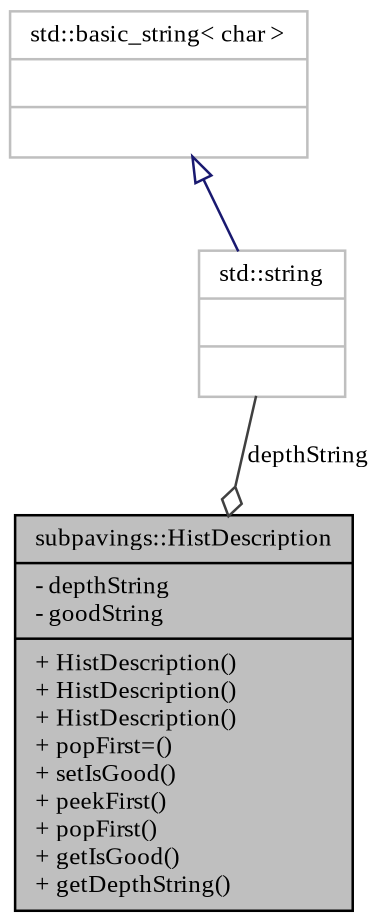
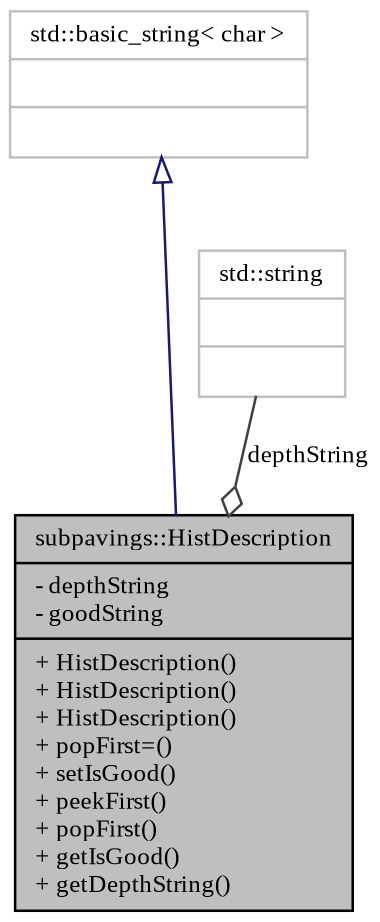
edge "std::string" -> "std::basic_string< char >": now "subpavings::HistDescription" -> "std::basic_string< char >"
